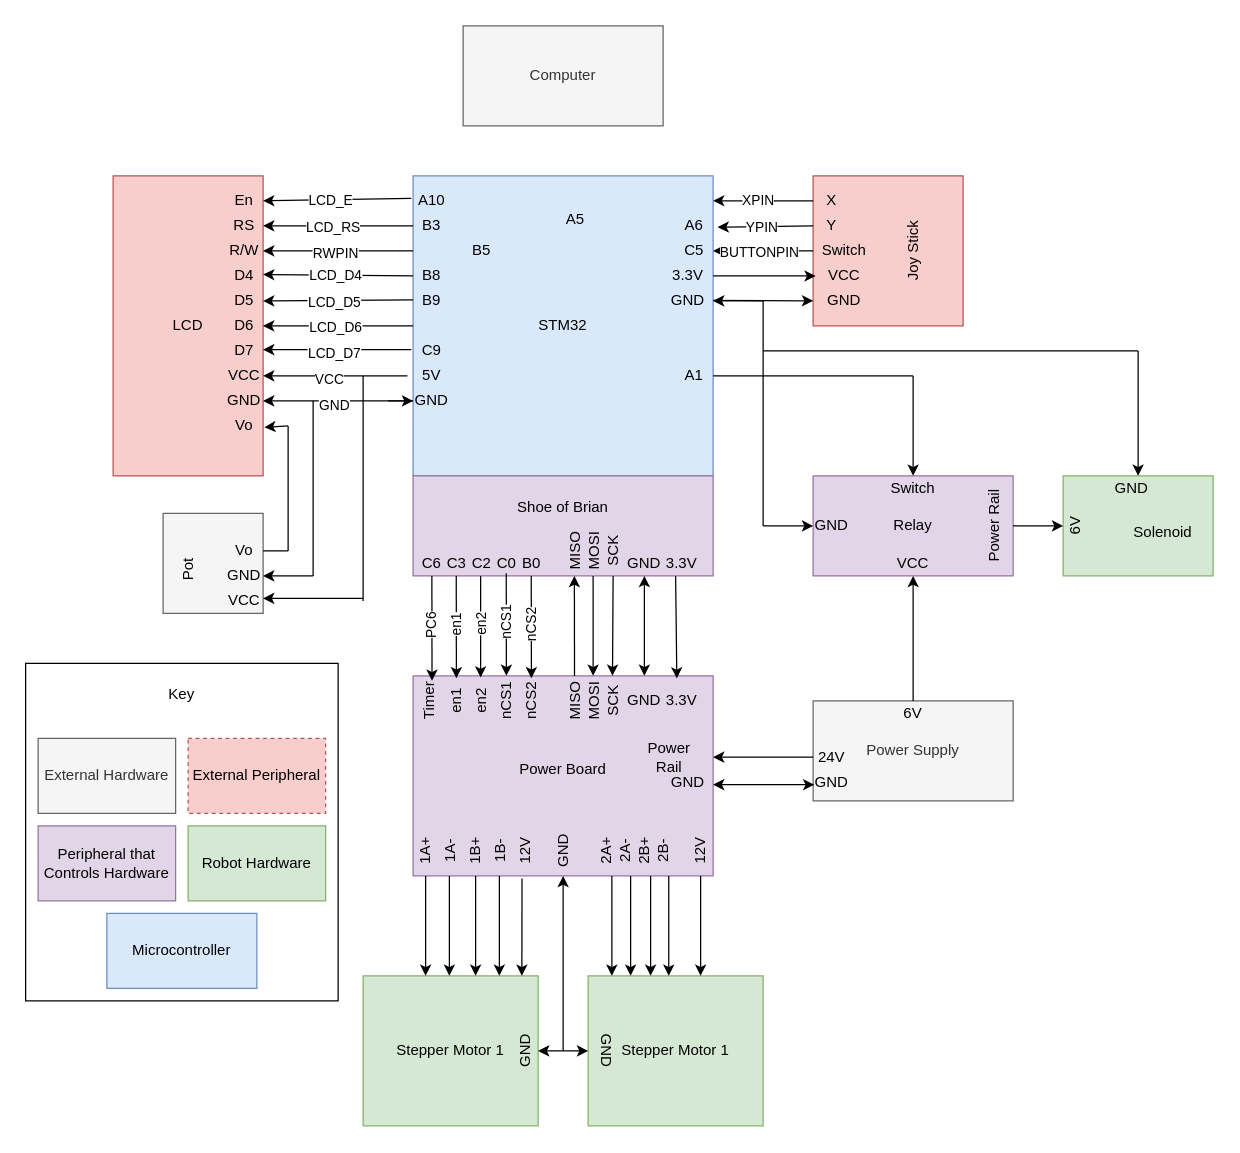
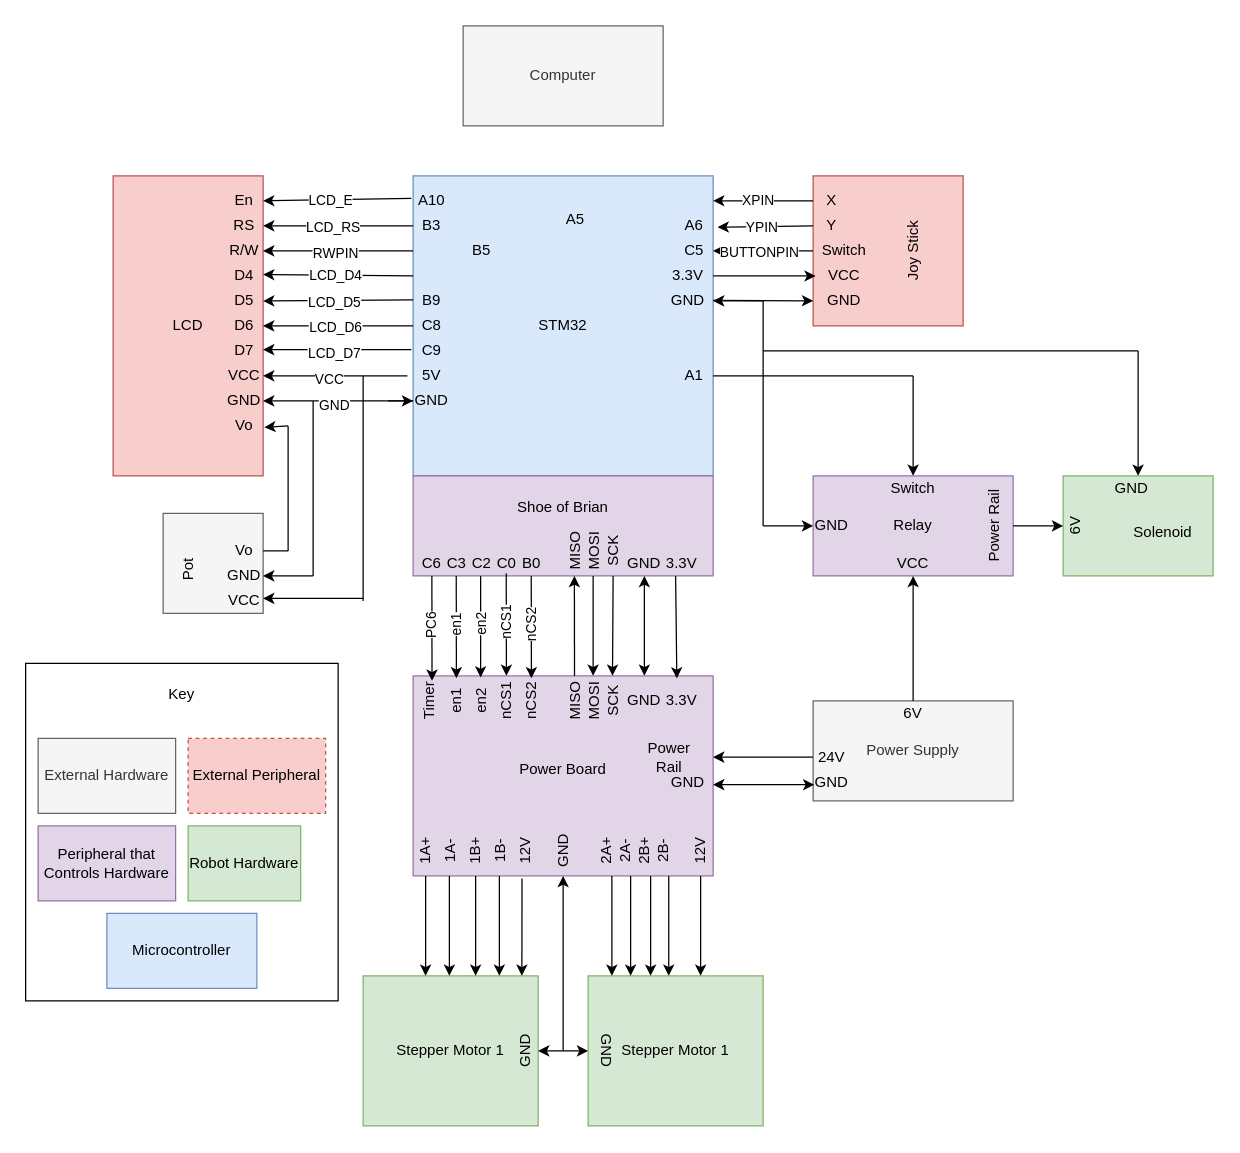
node "B8": removed
node "C8": added
node "Robot Hardware": size 138x75 -> 113x75
